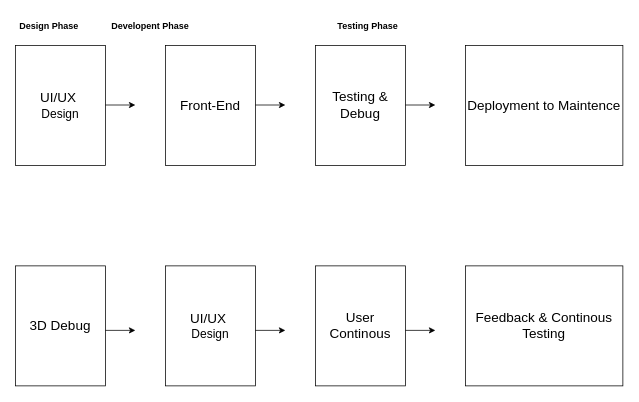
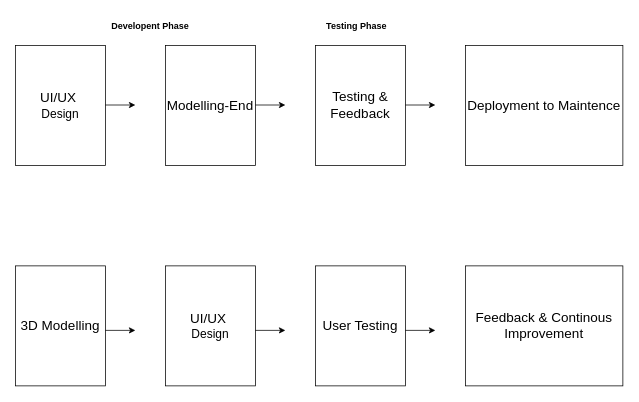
node "Design Phase": removed
node "Testing Phase": moved (368, 27) -> (357, 27)
node "Front-End": label "Front-End" -> "Modelling-End"
node "Testing & Debug": label "Testing & Debug" -> "Testing & Feedback"
node "3D Debug": label "3D Debug" -> "3D Modelling"
node "User Continous": label "User Continous" -> "User Testing"
node "Feedback & Continous Testing": label "Feedback & Continous Testing" -> "Feedback & Continous Improvement"
